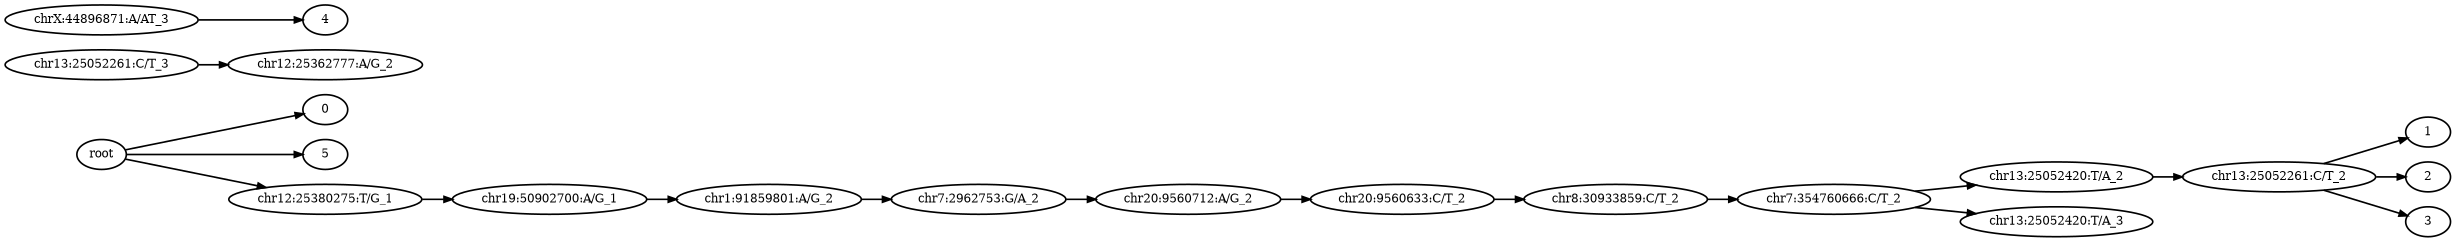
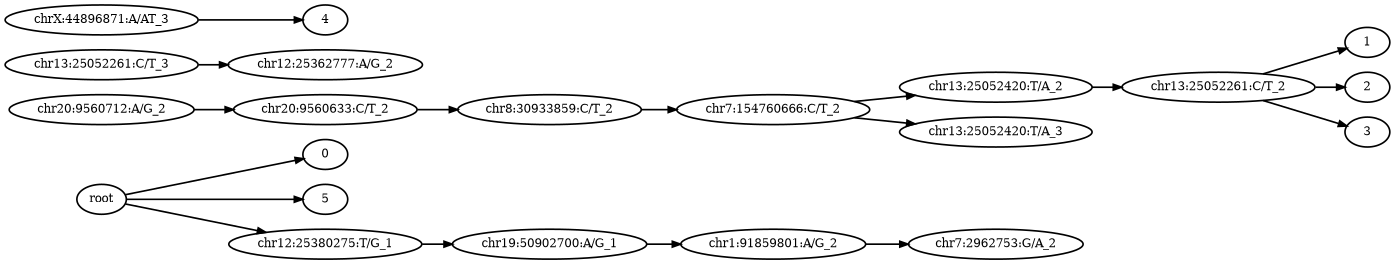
edge "chr7:2962753:G/A_2" -> "chr20:9560712:A/G_2": removed
node "chr7:354760666:C/T_2": label "chr7:354760666:C/T_2" -> "chr7:154760666:C/T_2"
